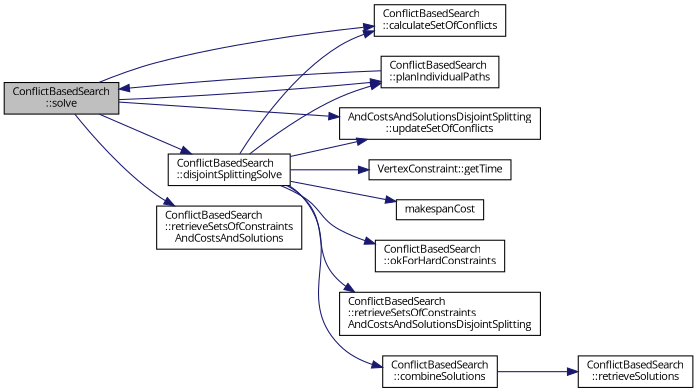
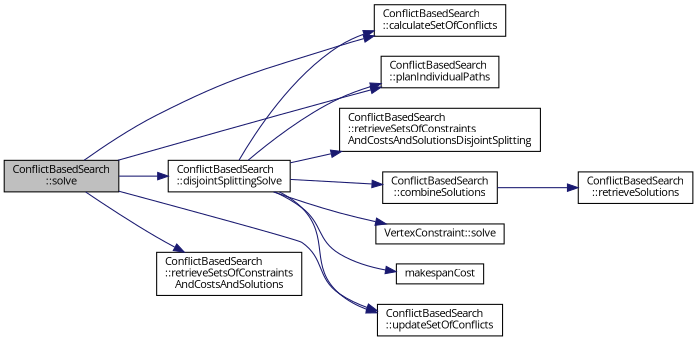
edge "ConflictBasedSearch ::planIndividualPaths" -> "ConflictBasedSearch ::solve": removed
node "AndCostsAndSolutionsDisjointSplitting ::updateSetOfConflicts": label "AndCostsAndSolutionsDisjointSplitting ::updateSetOfConflicts" -> "ConflictBasedSearch ::updateSetOfConflicts"
node "VertexConstraint::getTime": label "VertexConstraint::getTime" -> "VertexConstraint::solve"
node "ConflictBasedSearch ::okForHardConstraints": removed
